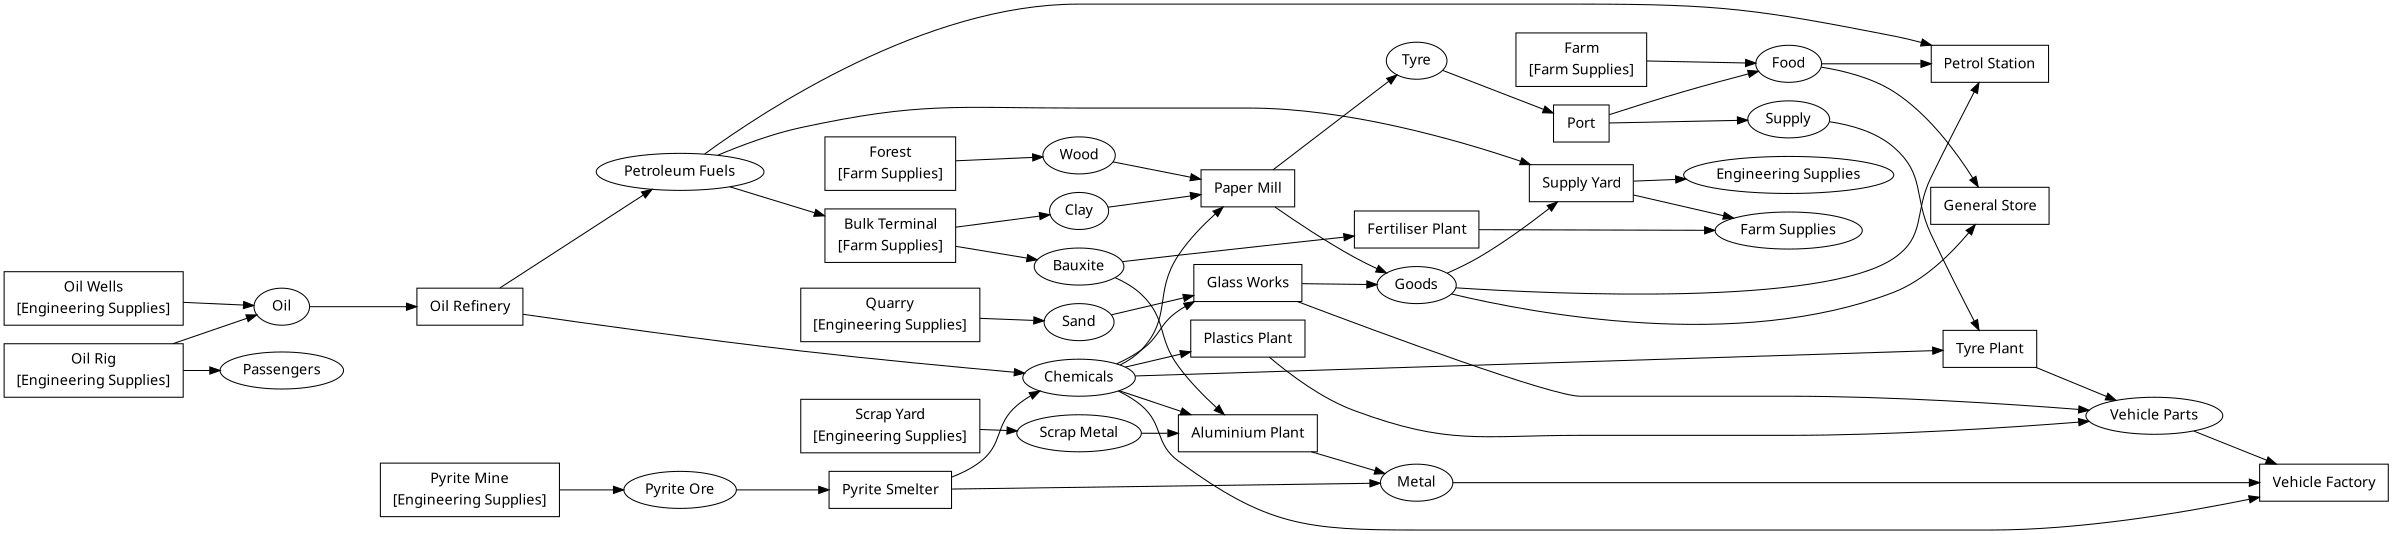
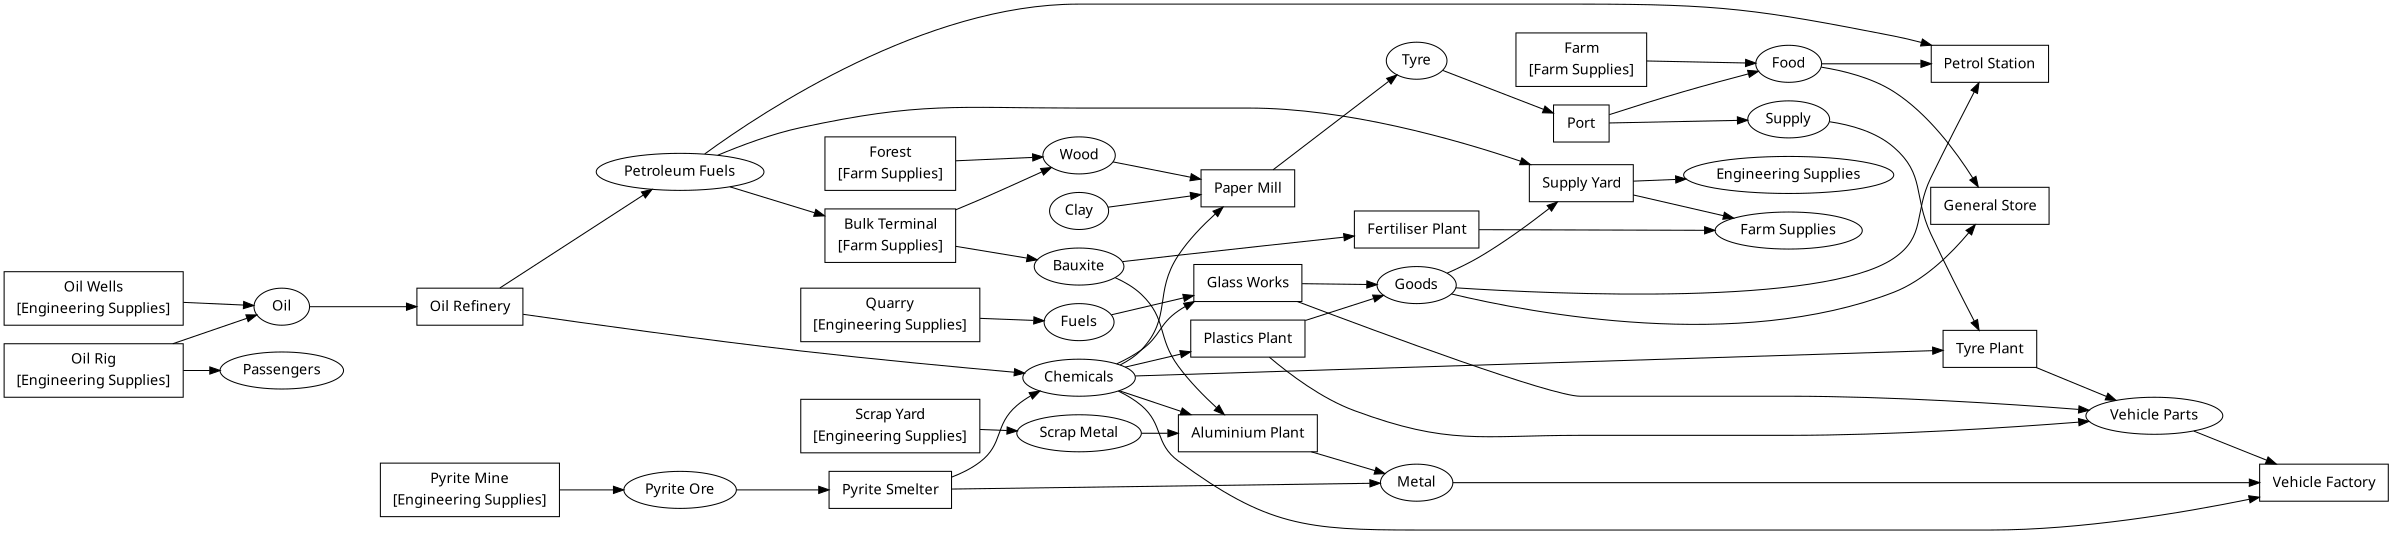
edge "Bulk Terminal" -> "Clay": now "Bulk Terminal" -> "Wood"
edge "Paper Mill" -> "Goods": now "Plastics Plant" -> "Goods"
node "Sand": label "Sand" -> "Fuels"
